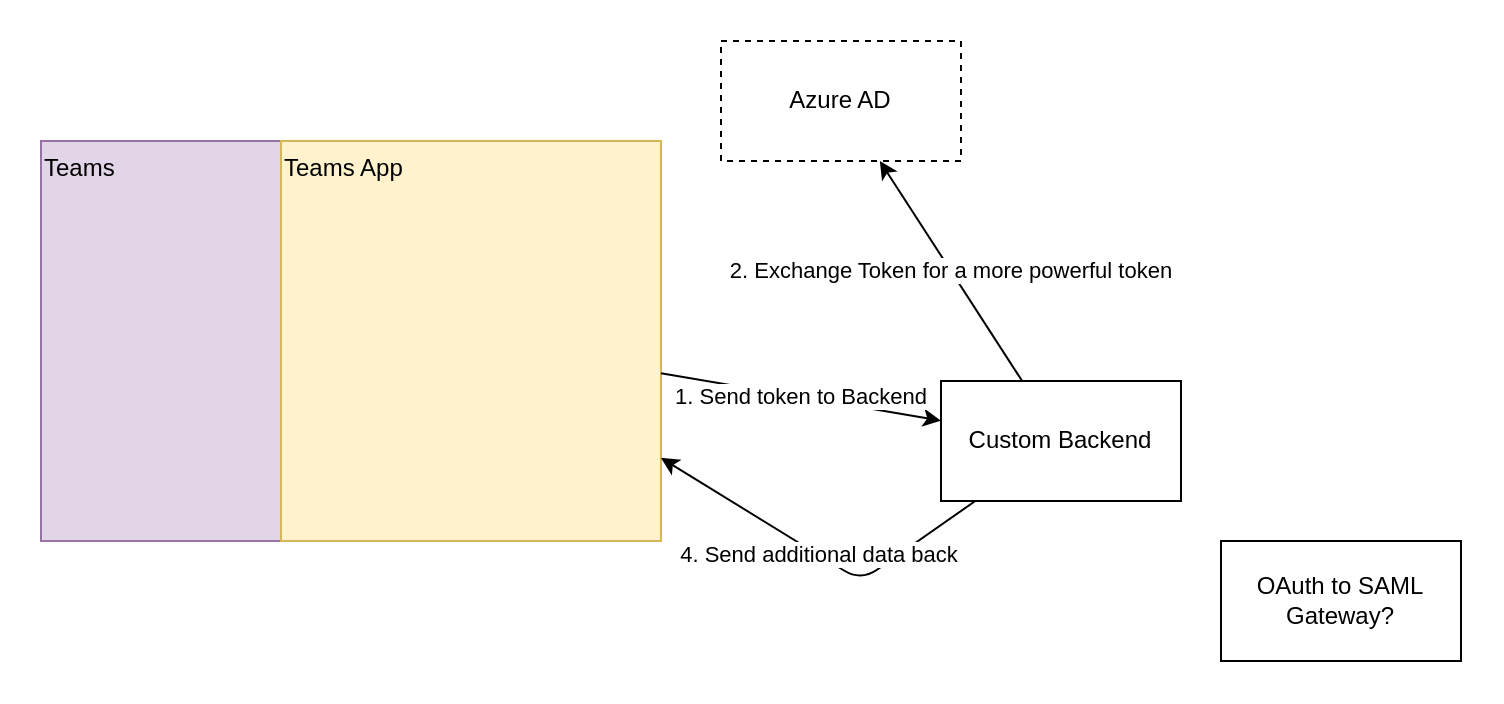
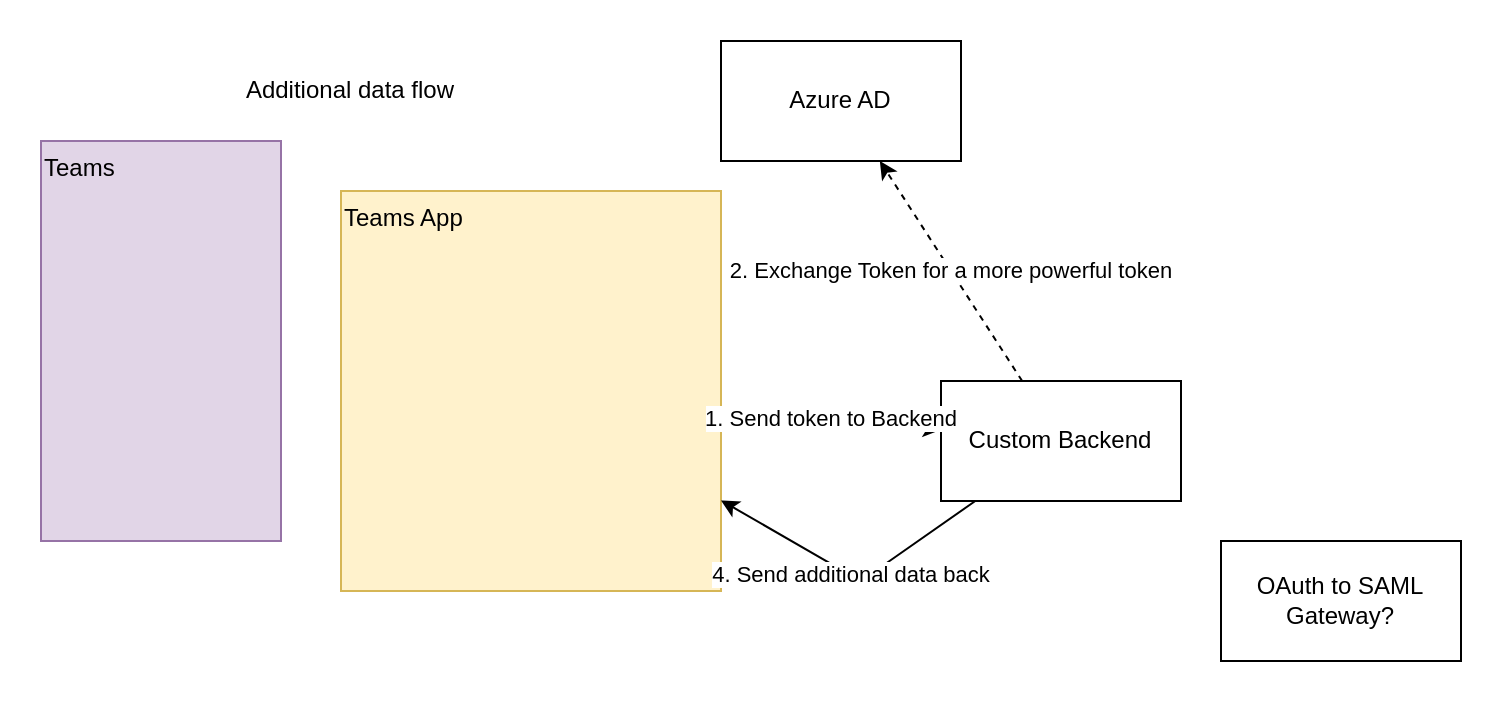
node "Additional data flow": added
node "Azure AD": style dashed -> solid
edge "Custom Backend" -> "Azure AD": style solid -> dashed
node "Teams App": moved (471, 341) -> (531, 391)
